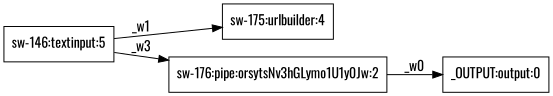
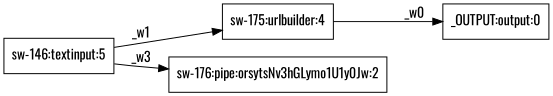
edge "sw-176:pipe:orsytsNv3hGLymo1U1y0Jw:2" -> "_OUTPUT:output:0": now "sw-175:urlbuilder:4" -> "_OUTPUT:output:0"
